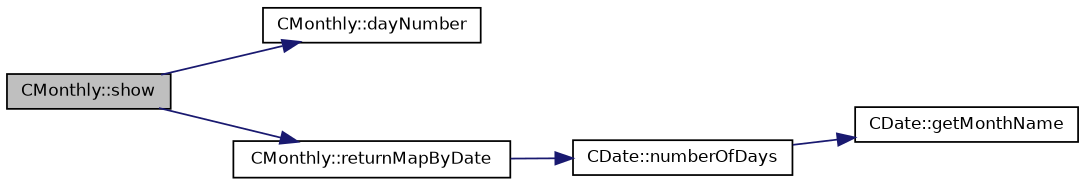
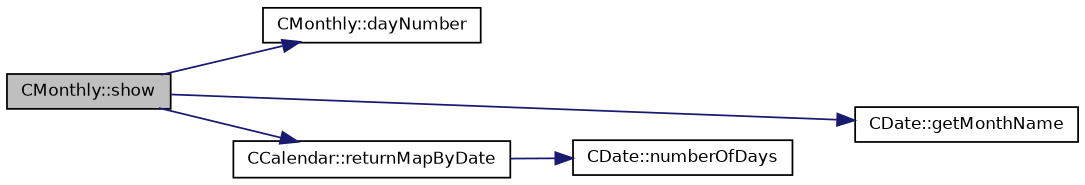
edge "CDate::numberOfDays" -> "CDate::getMonthName": now "CMonthly::show" -> "CDate::getMonthName"
node "CMonthly::returnMapByDate": label "CMonthly::returnMapByDate" -> "CCalendar::returnMapByDate"
